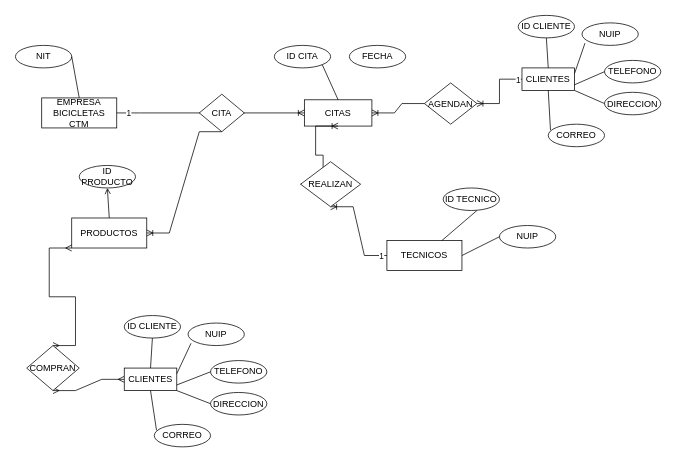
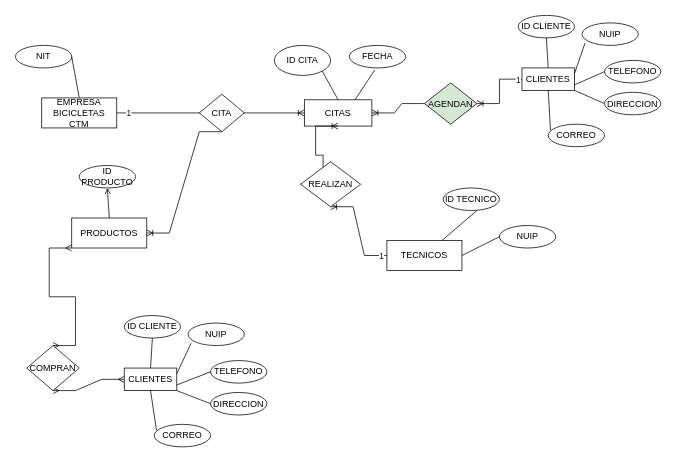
node "ID CITA": size 56x23 -> 56x30
edge "FECHA" -- "CITAS": added
node "AGENDAN": fillcolor #ffffff -> #d5e8d4
